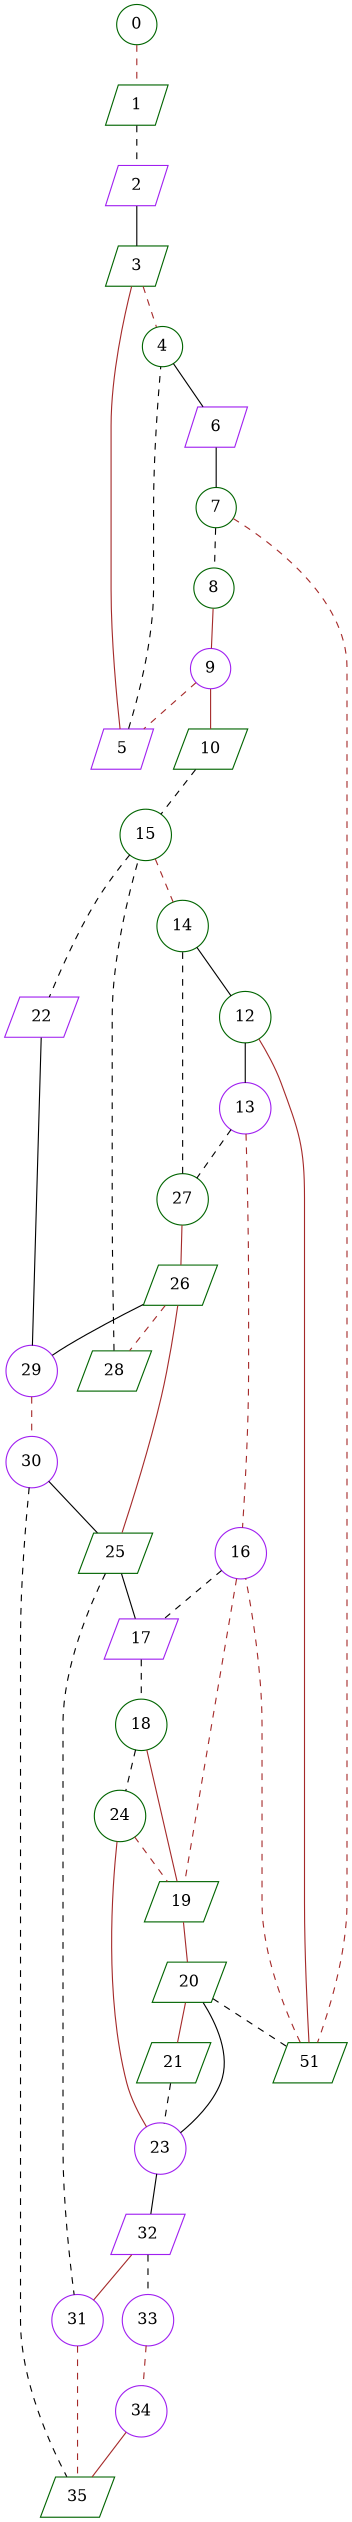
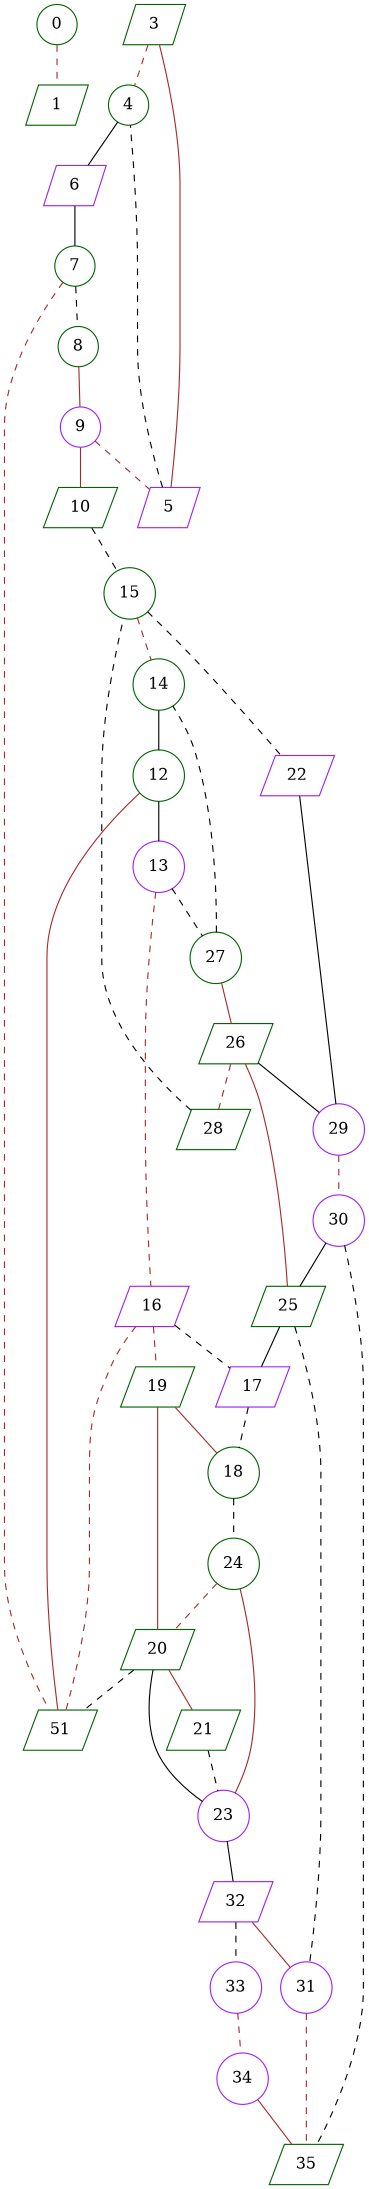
node "2": removed
node "16": shape circle -> parallelogram
edge "24" -- "19": now "24" -- "20"
